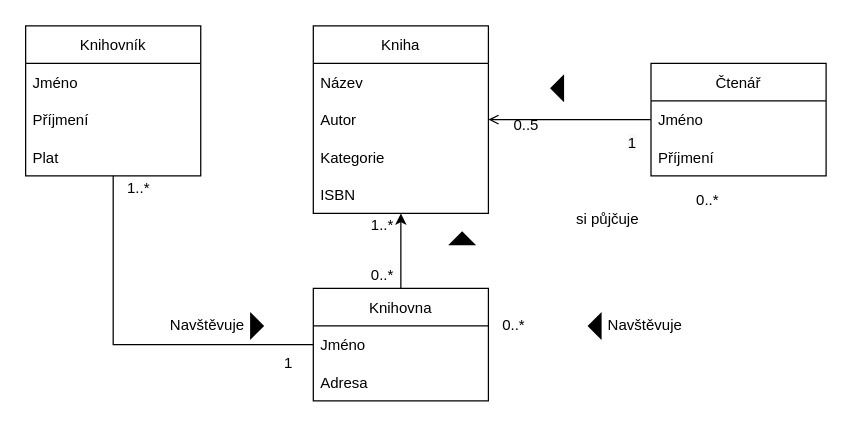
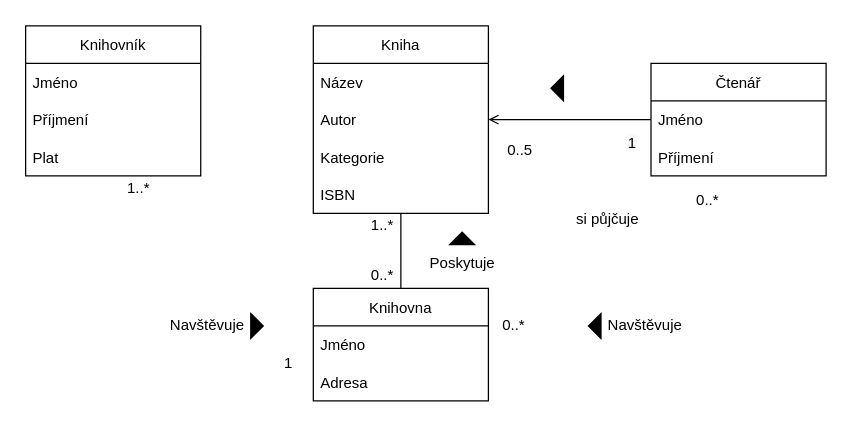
node "0..5": moved (526, 126) -> (519, 151)
edge "Knihovna" -> "Kniha": arrowhead classic -> none
node "Poskytuje": added
edge "Knihovník" -- "Knihovna": removed
